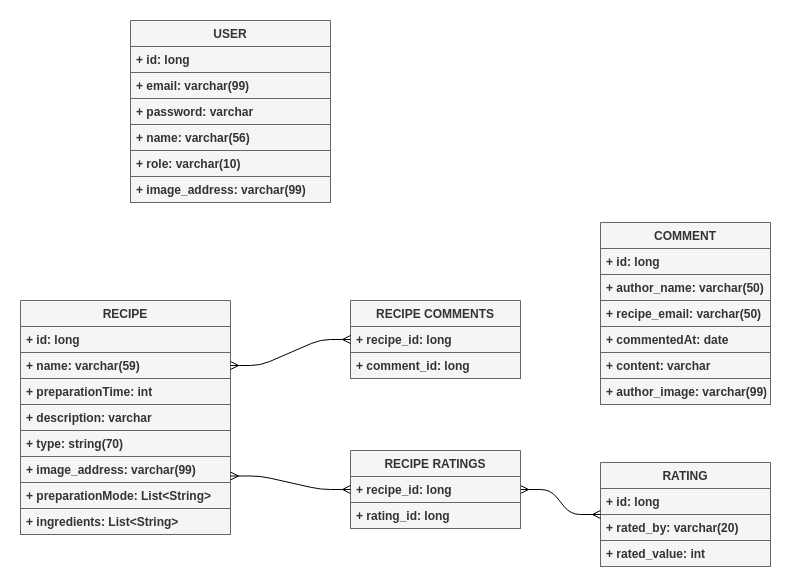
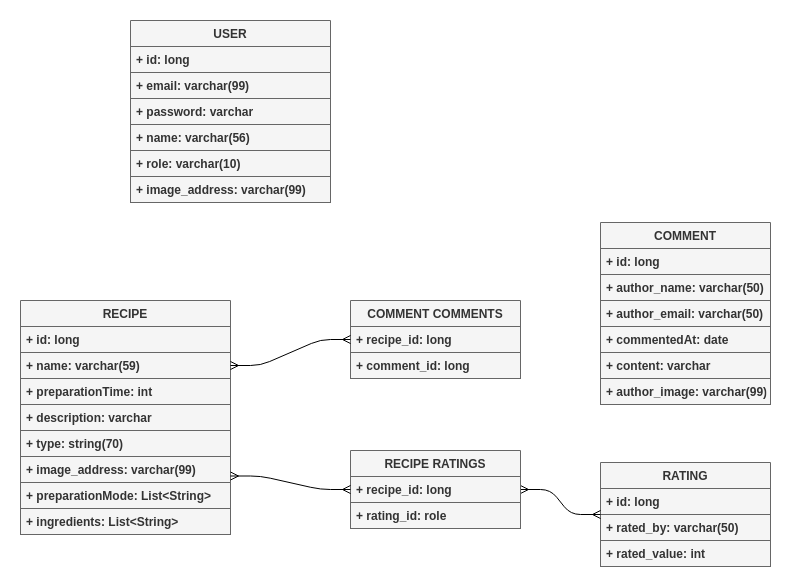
node "RECIPE COMMENTS": label "RECIPE COMMENTS" -> "COMMENT COMMENTS"
node "+ recipe_email: varchar(50)": label "+ recipe_email: varchar(50)" -> "+ author_email: varchar(50)"
node "+ rating_id: long": label "+ rating_id: long" -> "+ rating_id: role"
node "+ rated_by: varchar(20)": label "+ rated_by: varchar(20)" -> "+ rated_by: varchar(50)"
